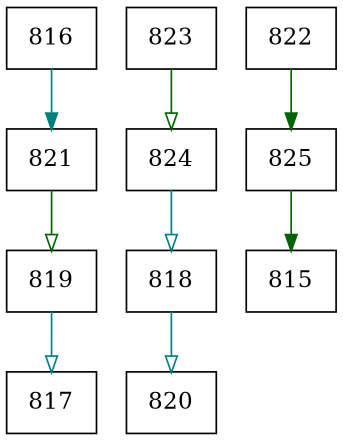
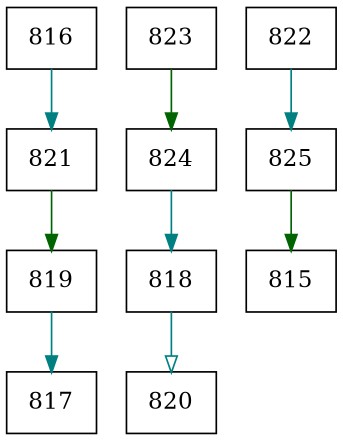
edge "823" -> "824": arrowhead onormal -> normal
edge "822" -> "825": color darkgreen -> teal
edge "821" -> "819": arrowhead onormal -> normal
edge "824" -> "818": arrowhead onormal -> normal
edge "819" -> "817": arrowhead onormal -> normal
